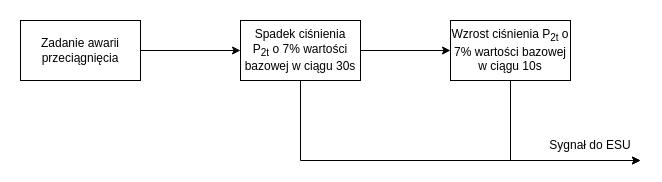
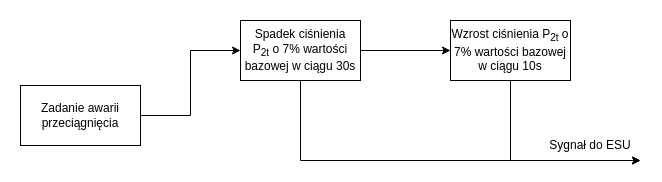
node "Zadanie awarii przeciągnięcia": moved (81, 51) -> (81, 116)
